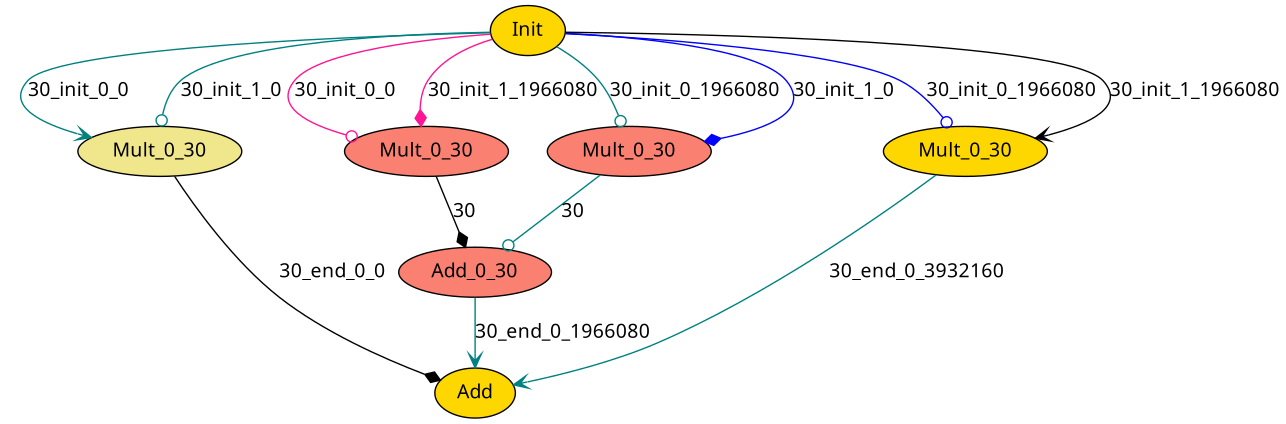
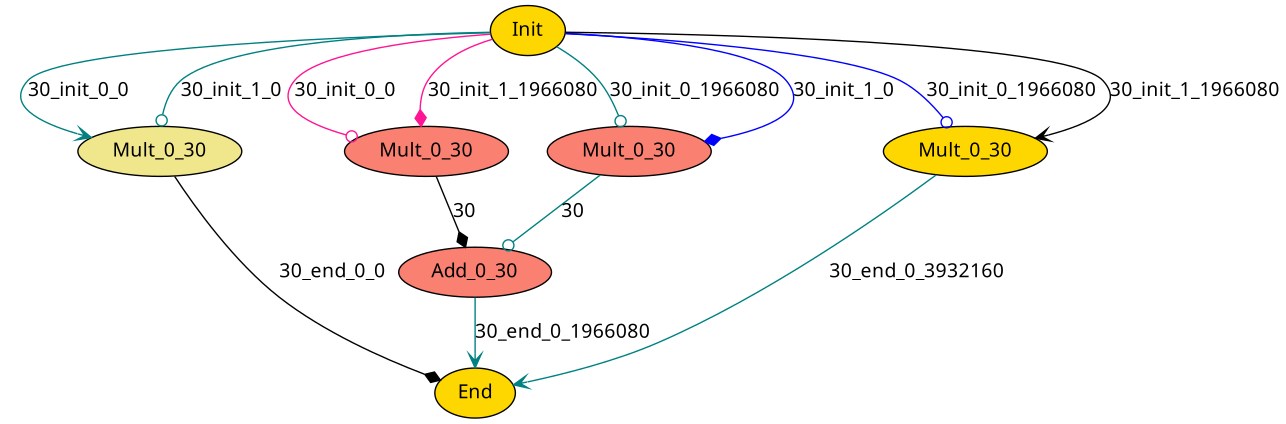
node "Add": label "Add" -> "End"
